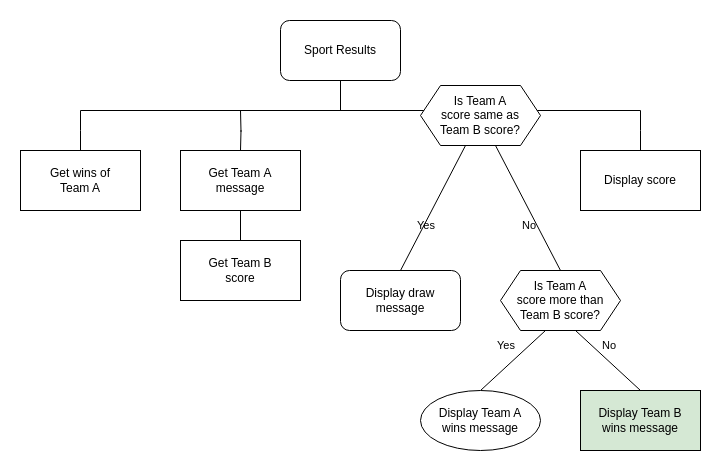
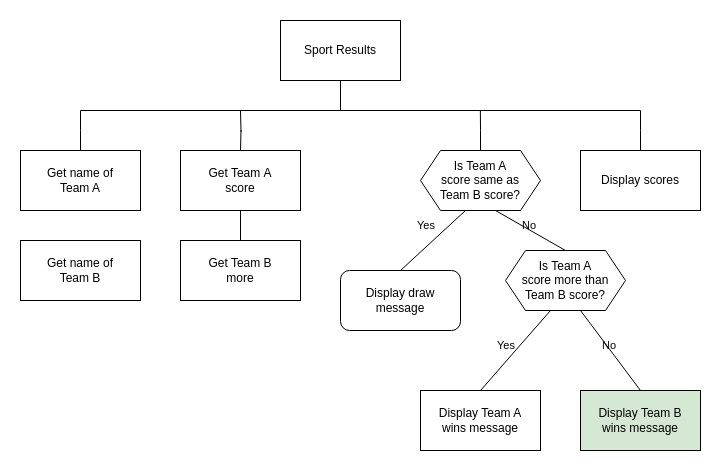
node "Sport Results": shape rounded rectangle -> rectangle
node "Is Team A score same as Team B score?": moved (481, 116) -> (481, 181)
node "Get wins of Team A": label "Get wins of Team A" -> "Get name of Team A"
node "Get Team A message": label "Get Team A message" -> "Get Team A score"
node "Display score": label "Display score" -> "Display scores"
node "Get name of Team B": added
node "Get Team B score": label "Get Team B score" -> "Get Team B more"
node "Is Team A score more than Team B score?": moved (561, 301) -> (566, 281)
node "Display Team A wins message": shape ellipse -> rectangle
